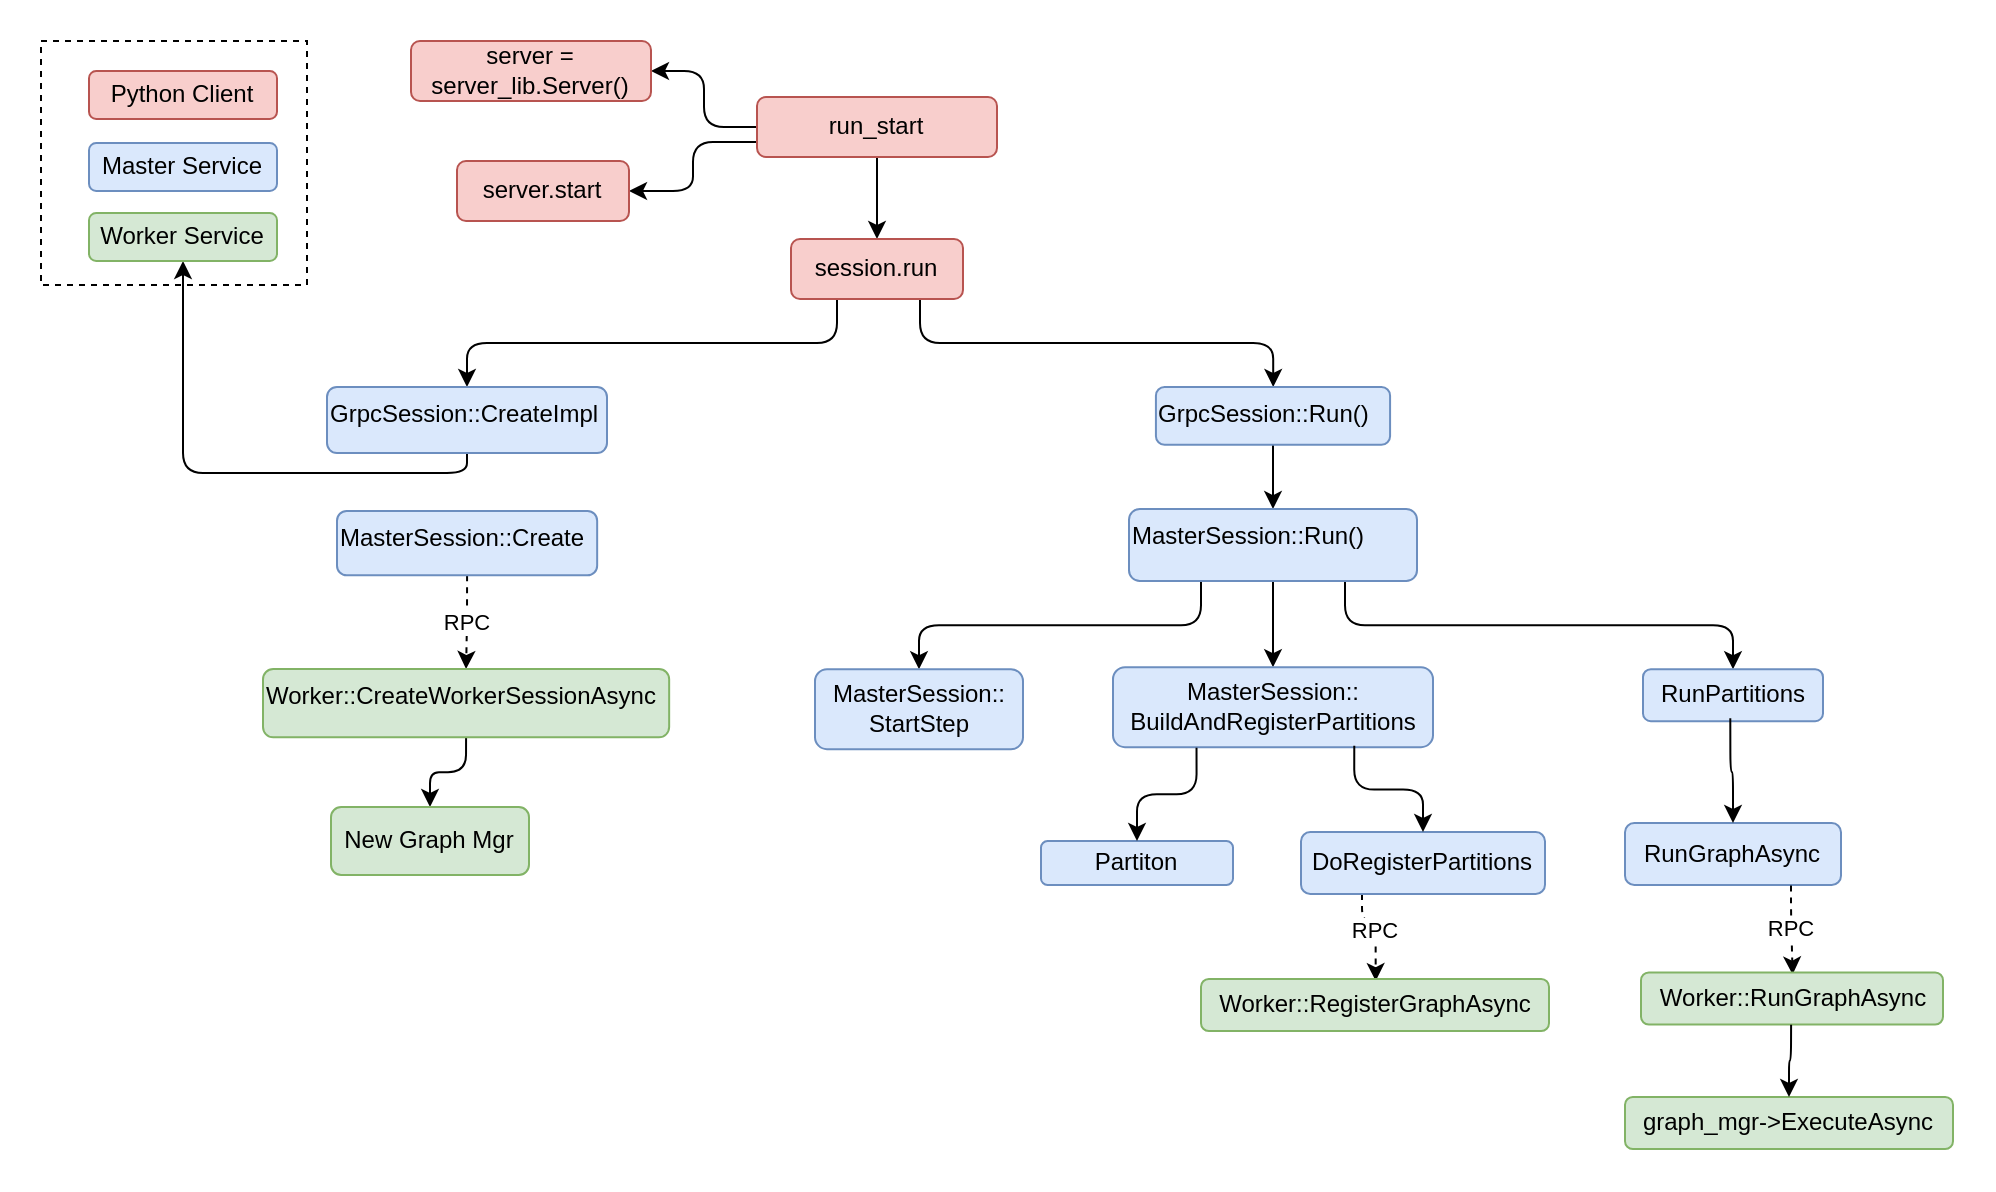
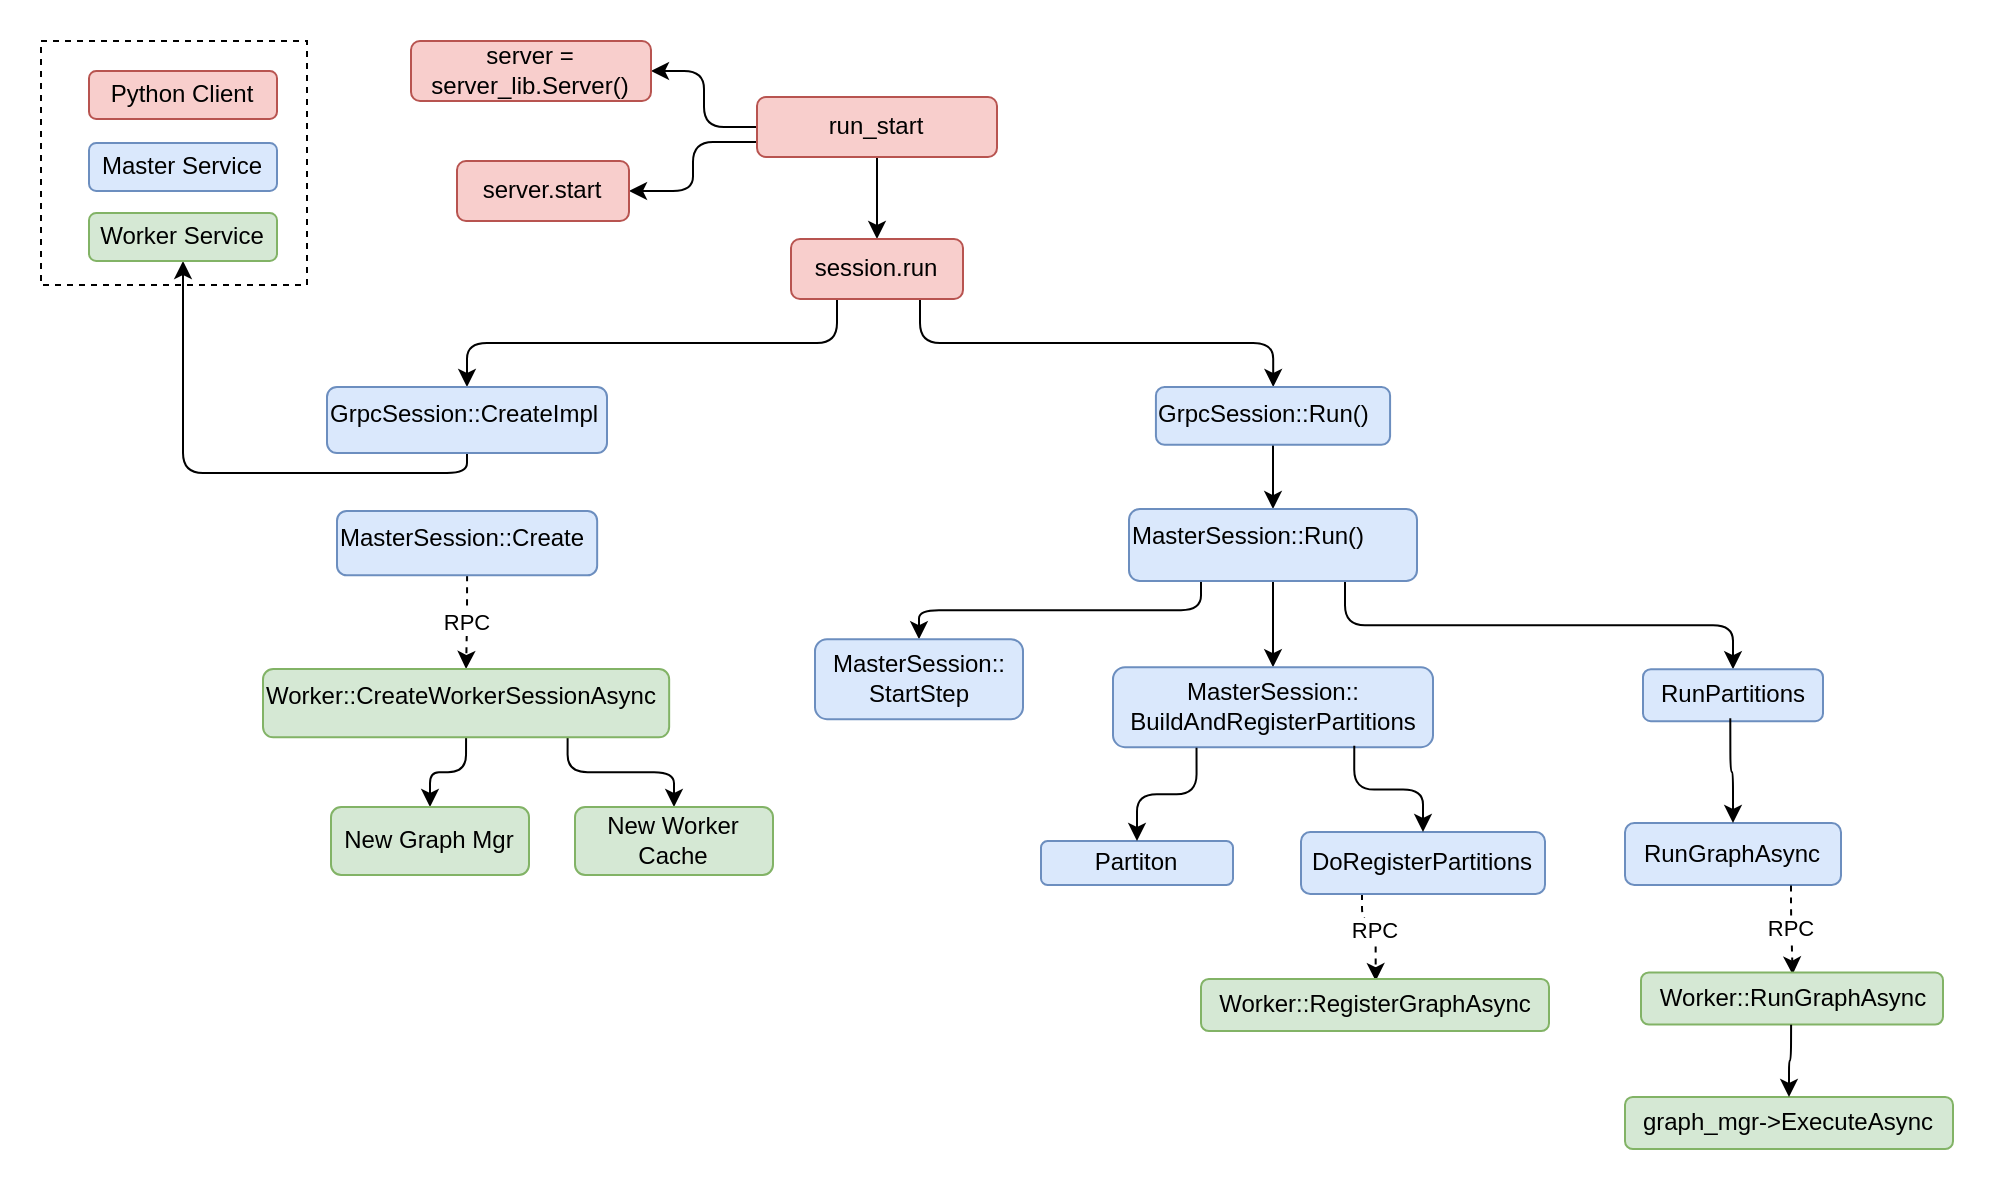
node "MasterSession:: StartStep": moved (919, 709) -> (919, 679)
edge "Worker::CreateWorkerSessionAsync" -> "New Worker Cache": added
node "New Worker Cache": added
